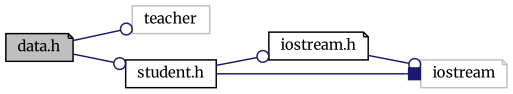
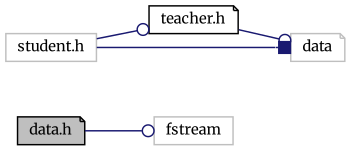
node "teacher": label "teacher" -> "fstream"
node "iostream.h": label "iostream.h" -> "teacher.h"
edge "data.h" -> "student.h": removed
node "student.h": color black -> grey75
node "iostream": label "iostream" -> "data"
